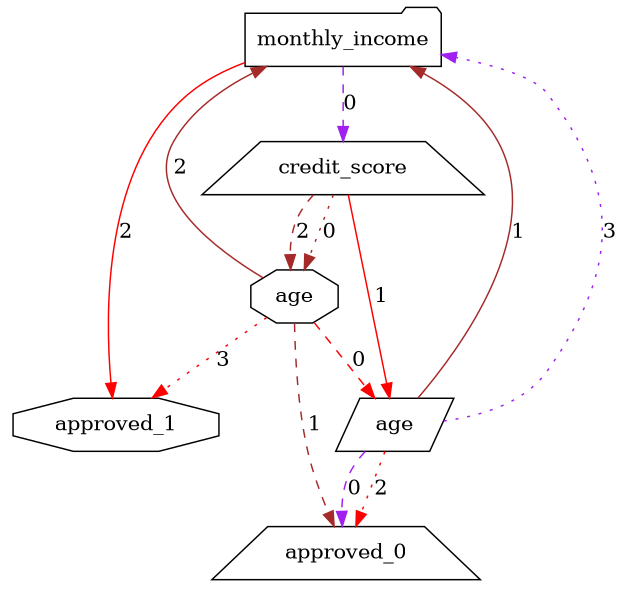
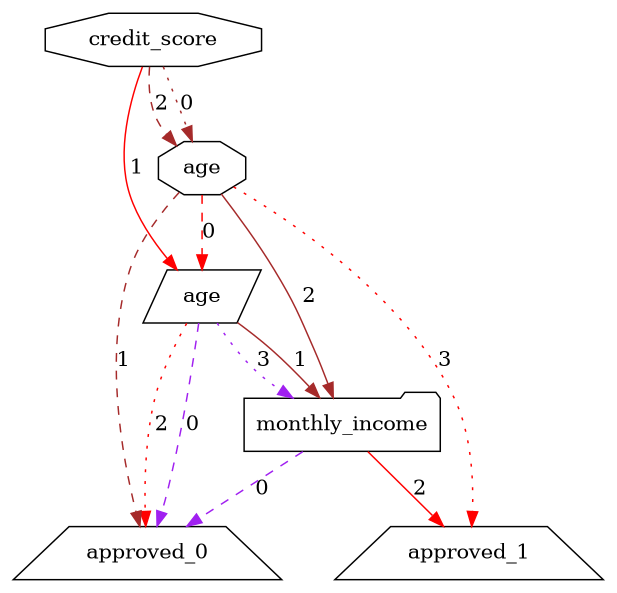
edge "monthly_income" -> "credit_score": now "monthly_income" -> "approved_0"
node "credit_score": shape trapezium -> octagon
node "approved_1": shape octagon -> trapezium
